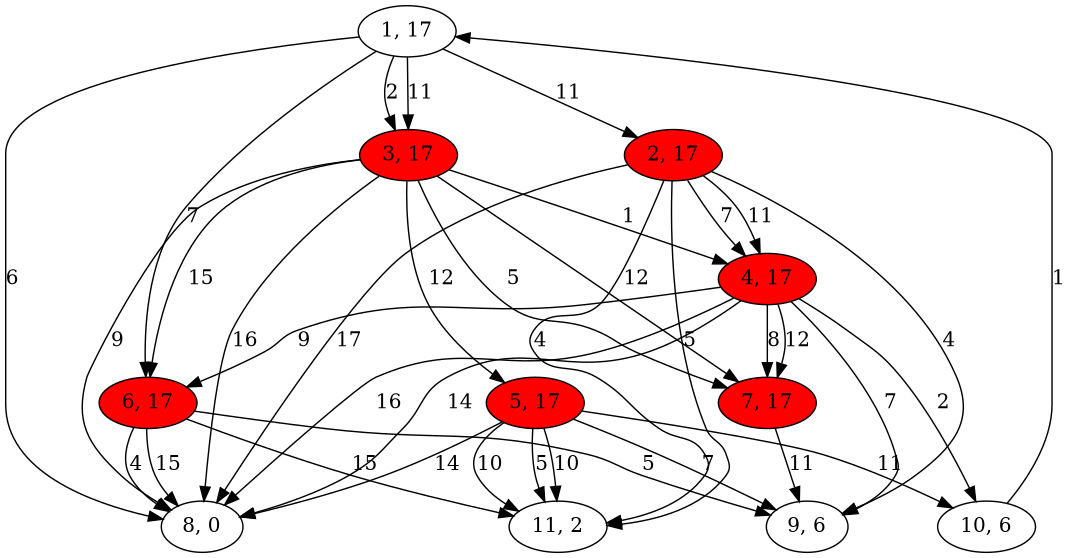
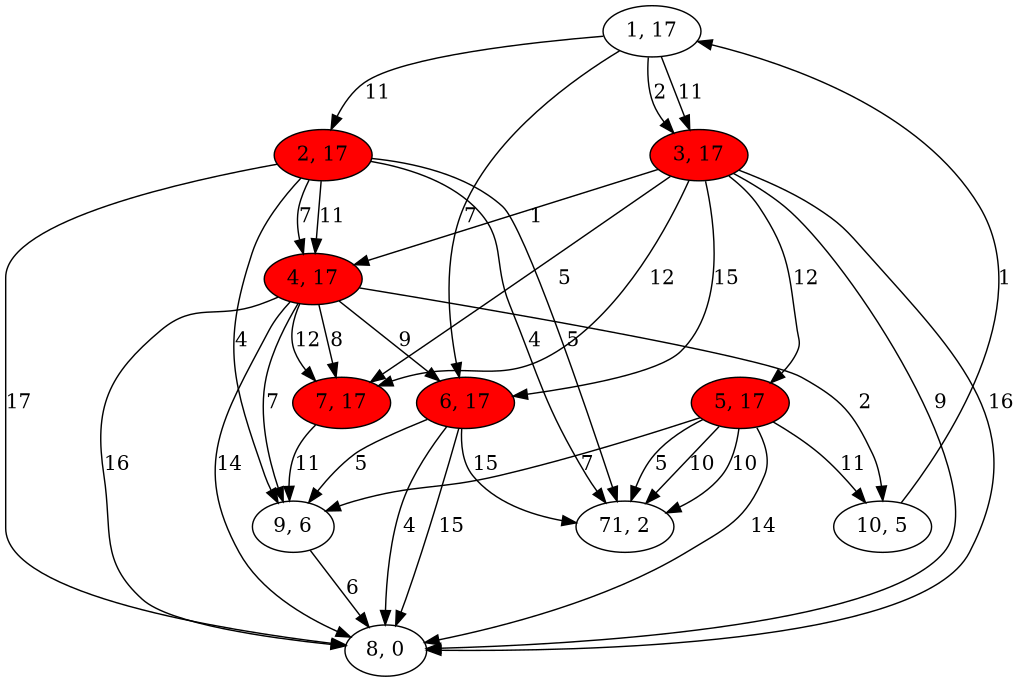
edge "1, 17" -> "8, 0": now "9, 6" -> "8, 0"
node "11, 2": label "11, 2" -> "71, 2"
node "10, 6": label "10, 6" -> "10, 5"
